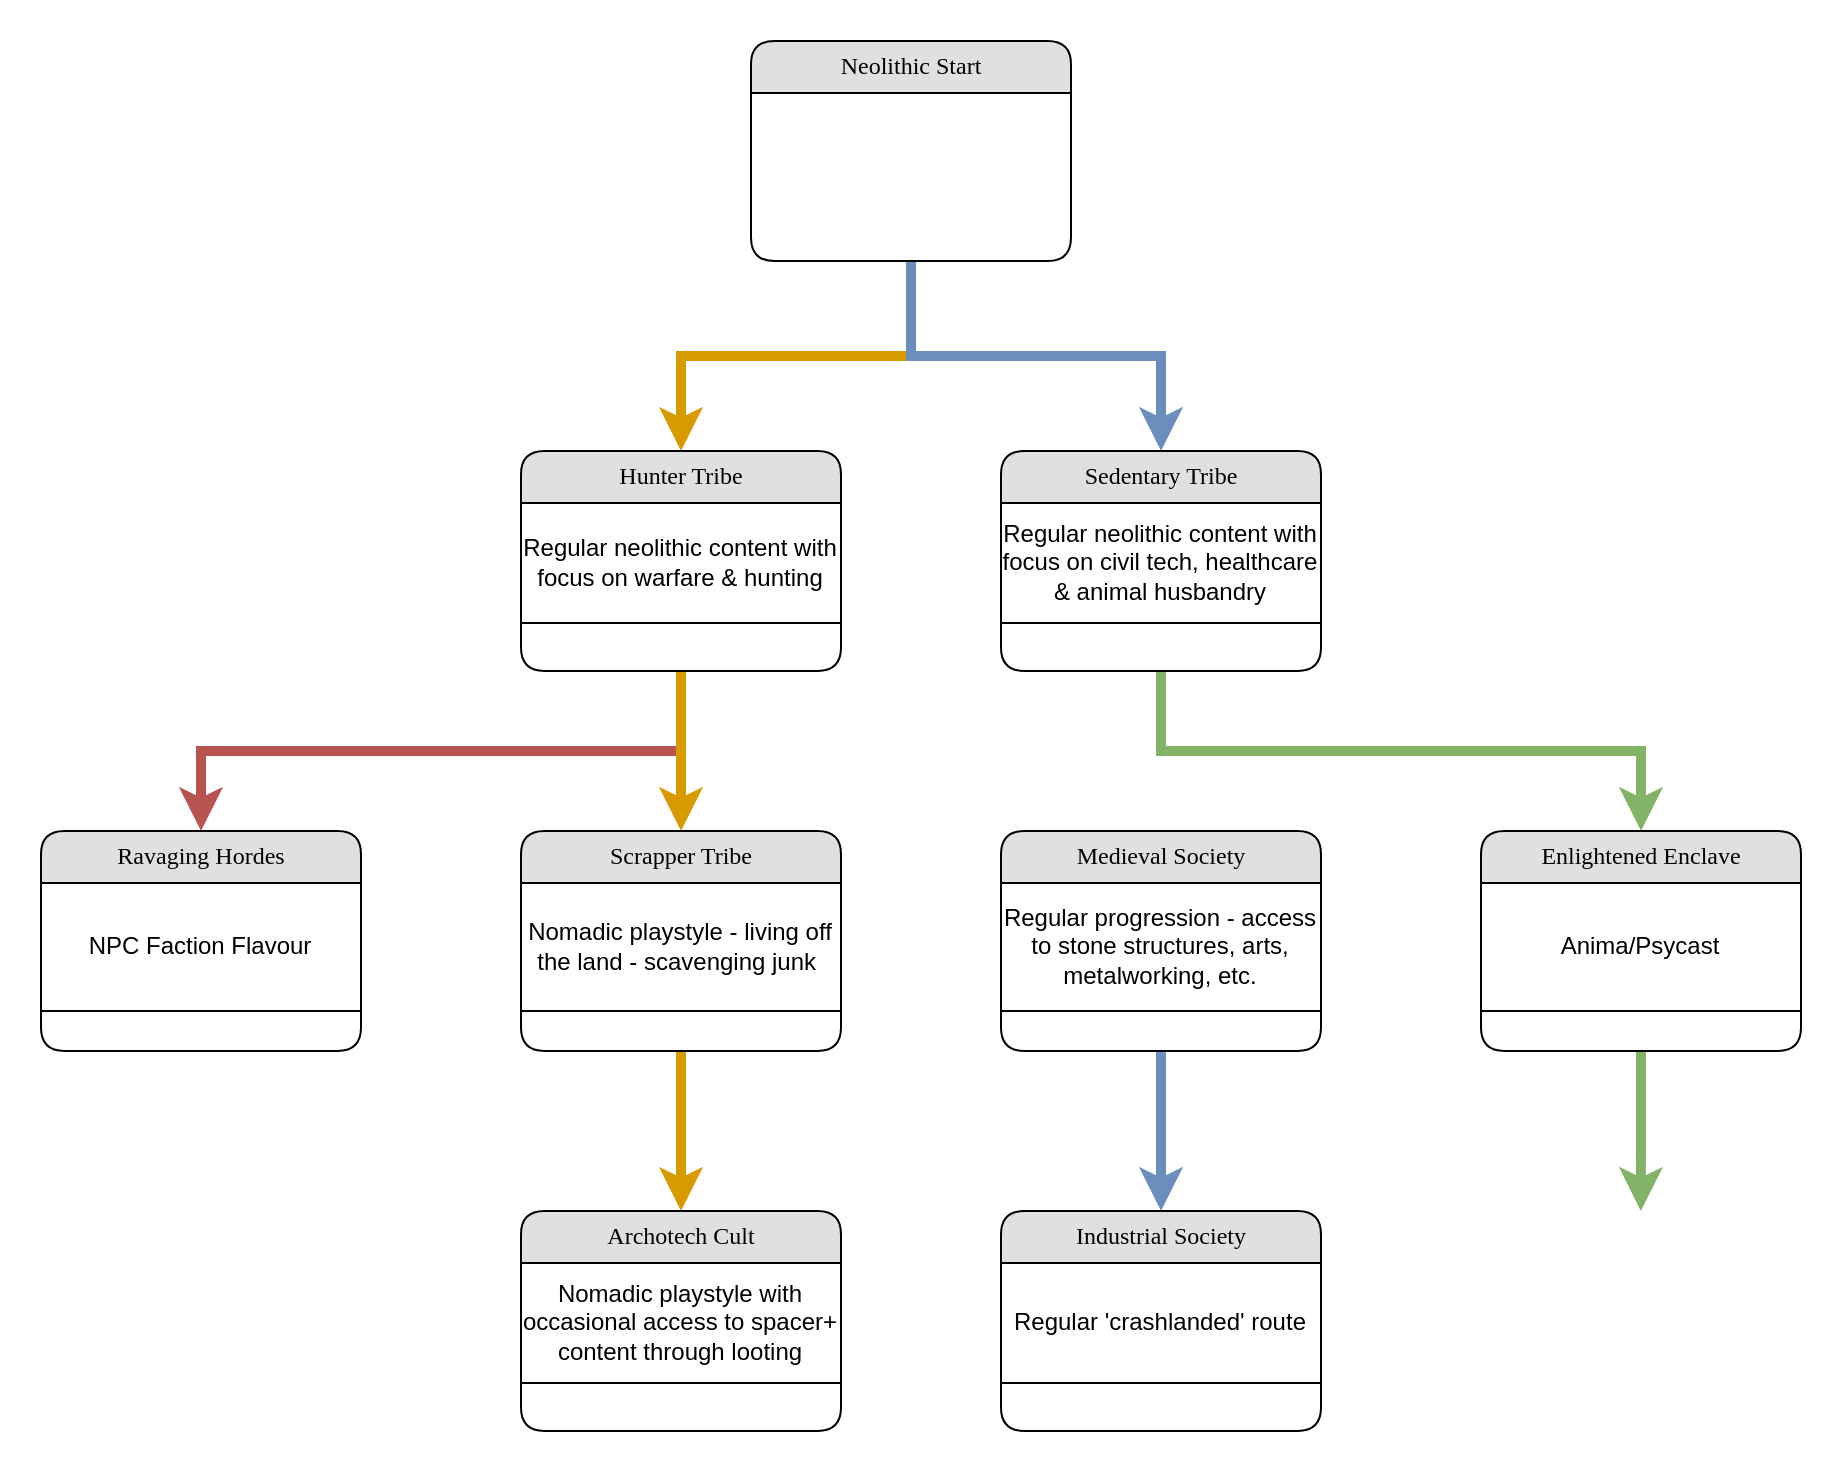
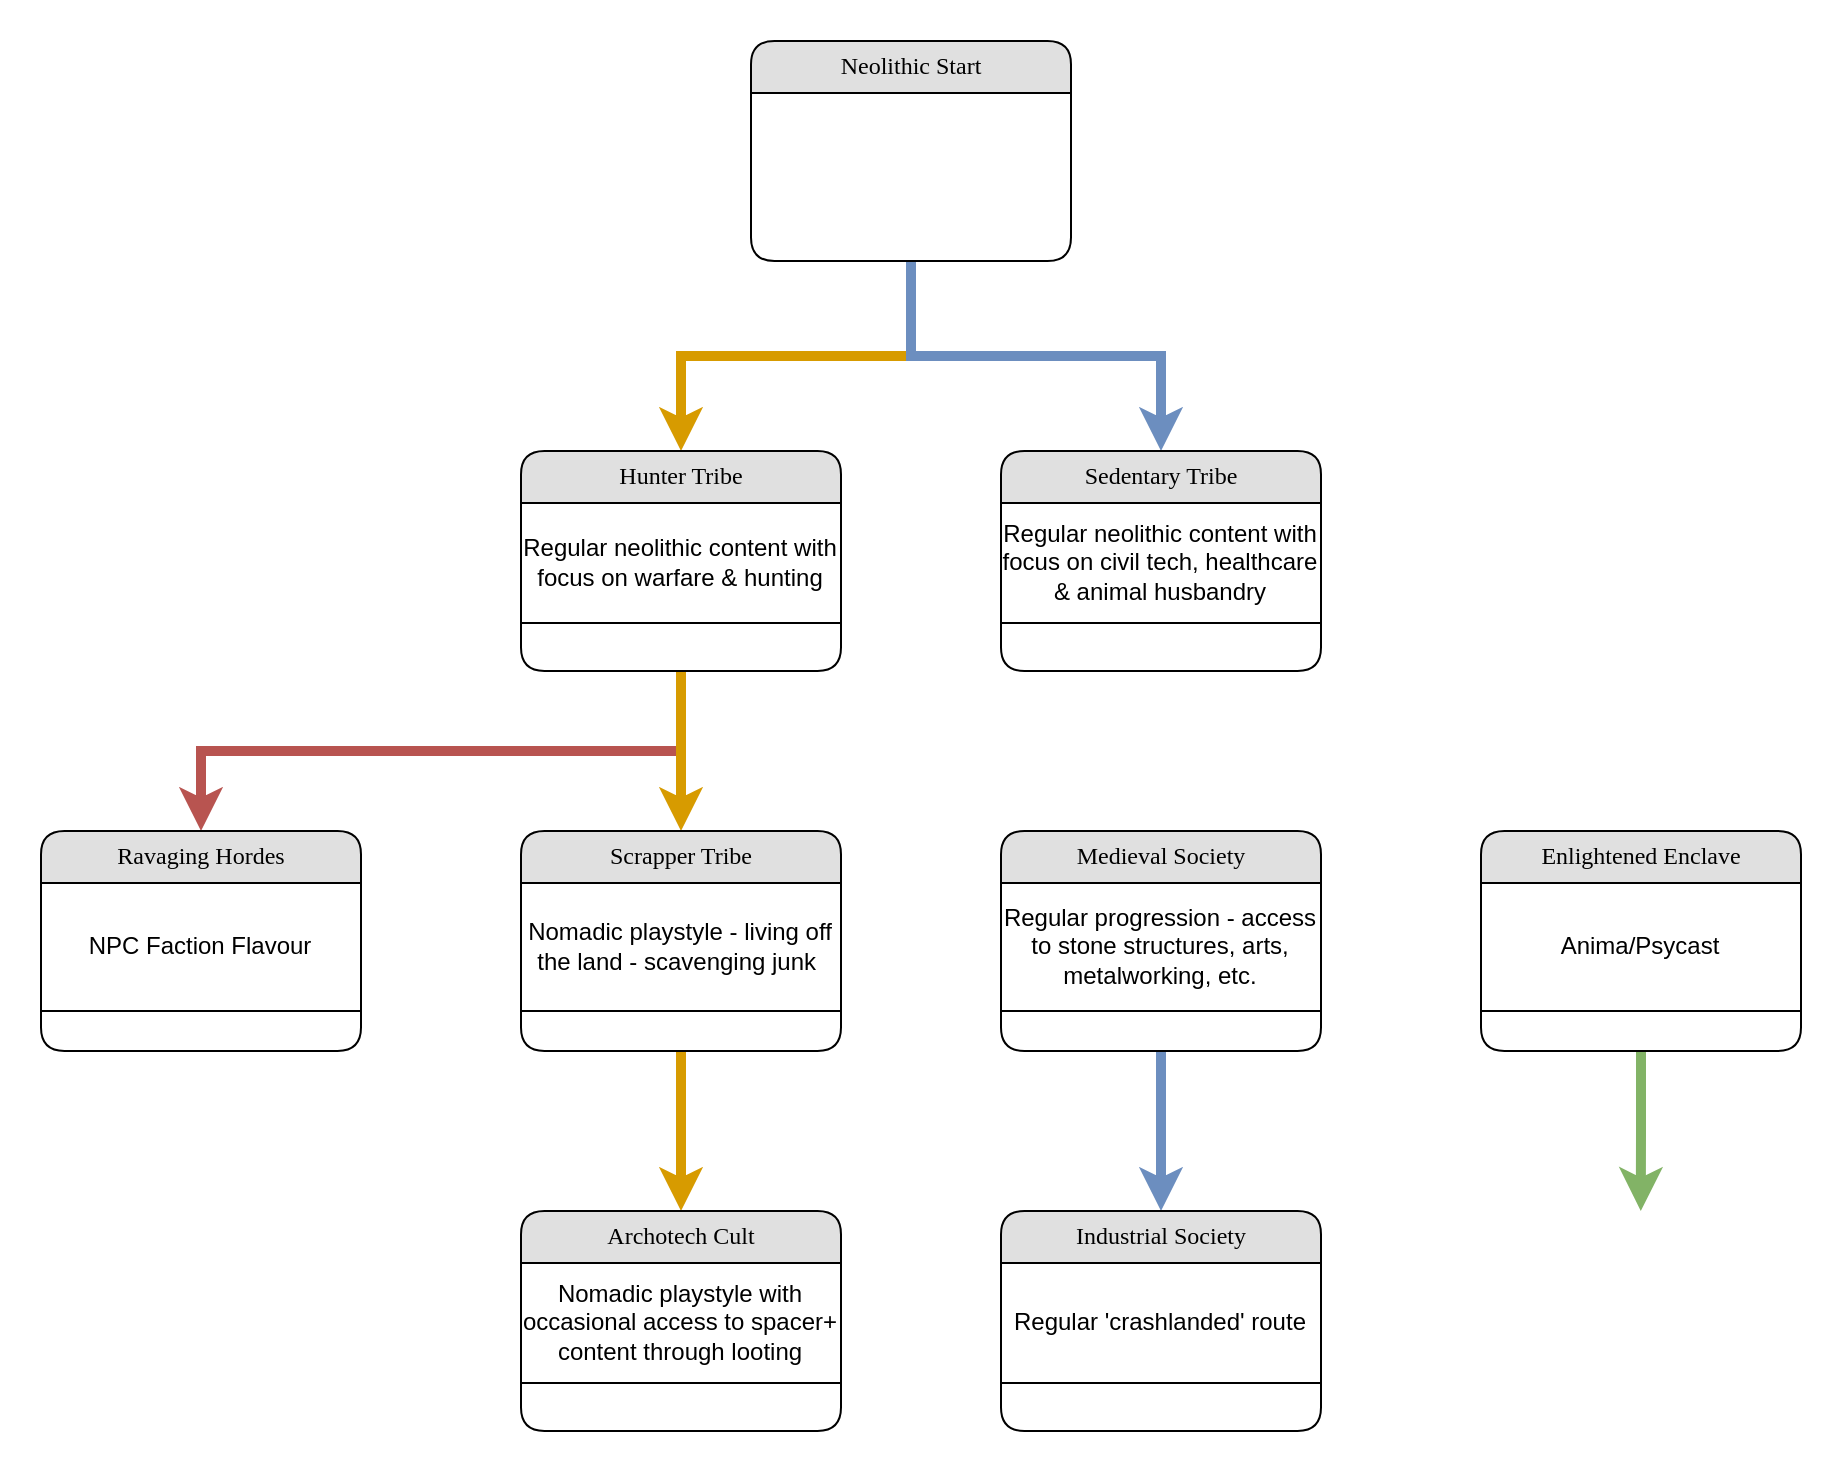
edge "Sedentary Tribe" -> "Enlightened Enclave": removed
